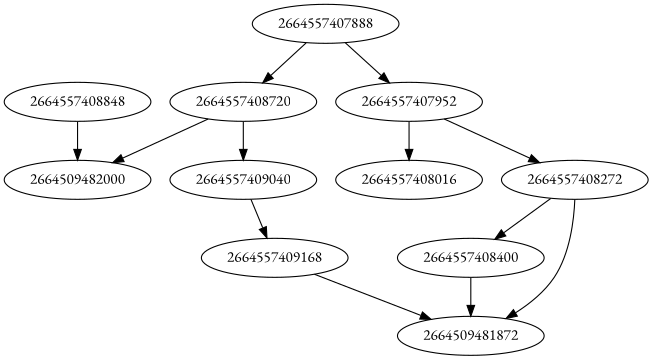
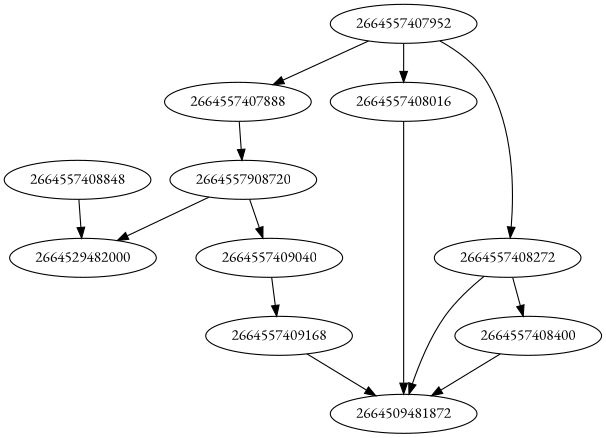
edge "2664557407888" -> "2664557407952": reversed
node "2664557408720": label "2664557408720" -> "2664557908720"
node "2664509482000": label "2664509482000" -> "2664529482000"
edge "2664557408016" -> "2664509481872": added
